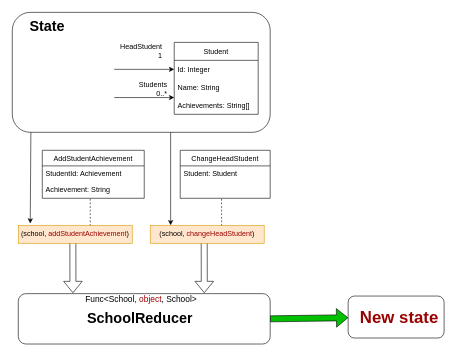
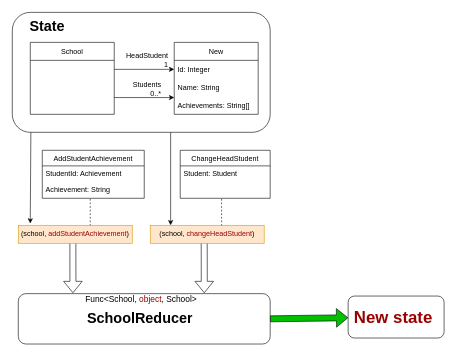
node "HeadStudent 1": moved (141, 51) -> (147, 60)
node "Student": label "Student" -> "New"
node "School": added
node "Students 0..*": moved (153, 89) -> (147, 89)
node "New state": moved (401, 319) -> (395, 319)
